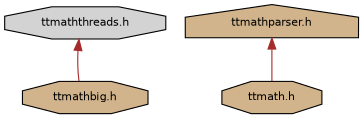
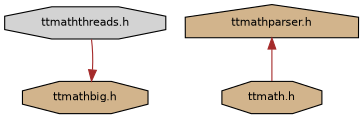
edge "ttmathbig.h" -> "ttmaththreads.h": reversed
